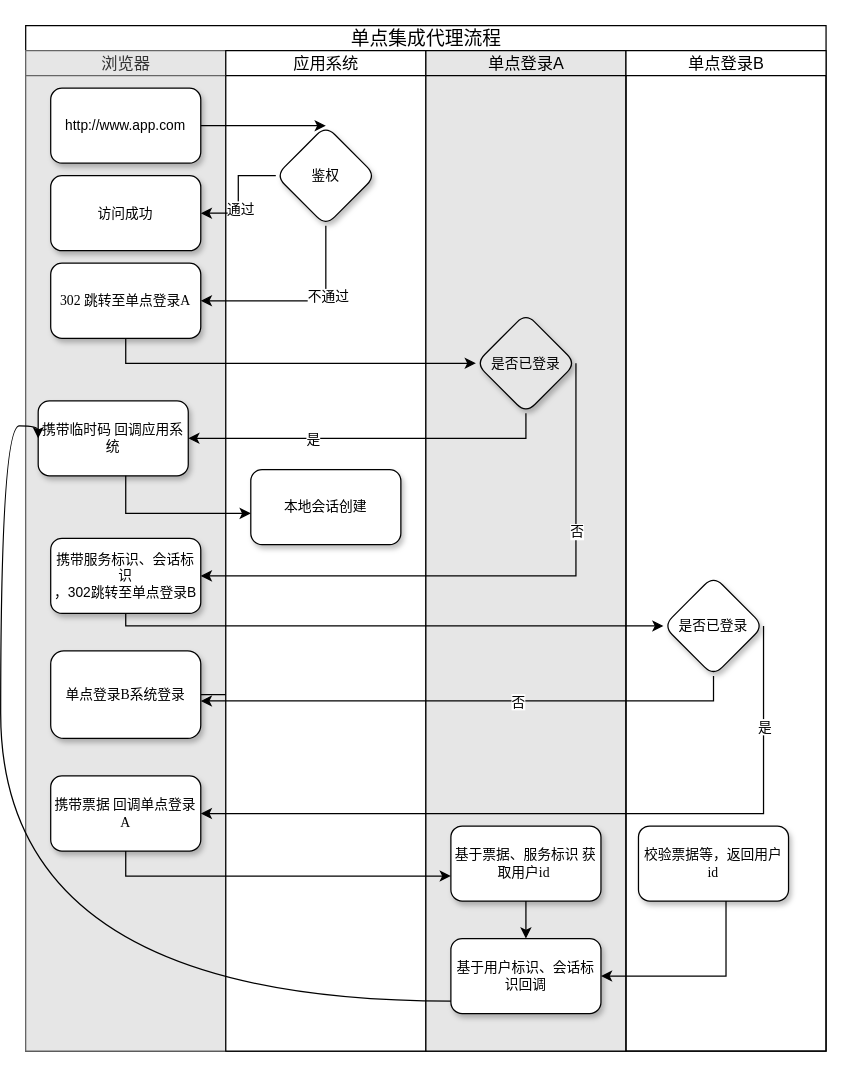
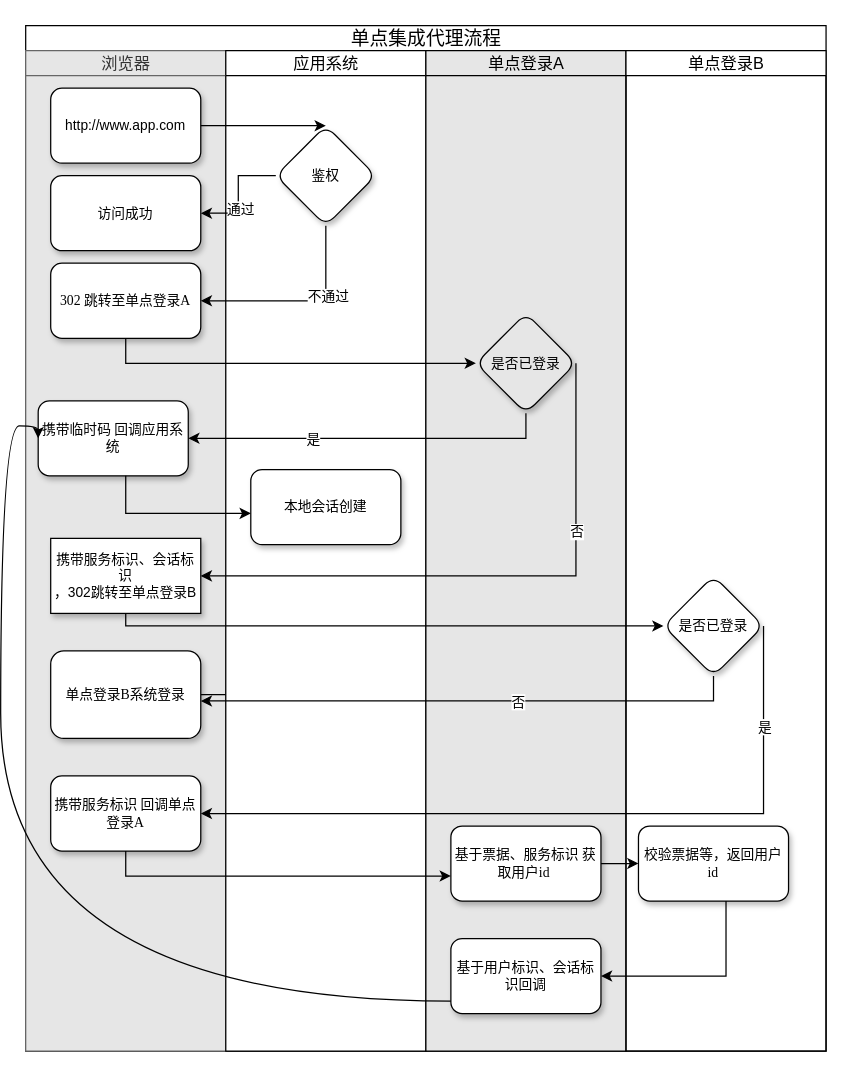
node "携带服务标识、会话标识 ，302跳转至单点登录B": shape rounded rectangle -> rectangle
node "携带票据 回调单点登录A": label "携带票据 回调单点登录A" -> "携带服务标识 回调单点登录A"
edge "基于票据、服务标识 获取用户id" -> "基于用户标识、会话标识回调": now "基于票据、服务标识 获取用户id" -> "校验票据等，返回用户id"
